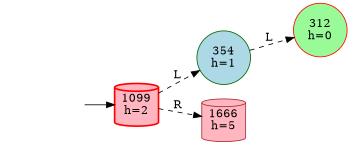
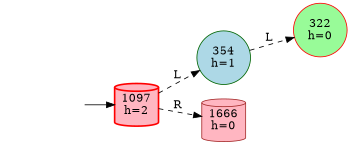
node "312 h=0": label "312 h=0" -> "322 h=0"
node "1099 h=2": label "1099 h=2" -> "1097 h=2"
node "1666 h=5": label "1666 h=5" -> "1666 h=0"
